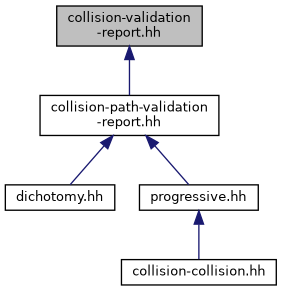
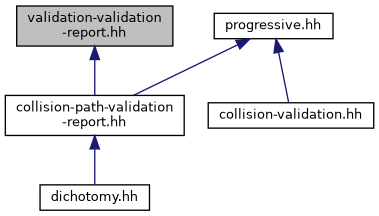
node "collision-validation -report.hh": label "collision-validation -report.hh" -> "validation-validation -report.hh"
edge "progressive.hh" -> "collision-path-validation -report.hh": reversed
node "collision-collision.hh": label "collision-collision.hh" -> "collision-validation.hh"
